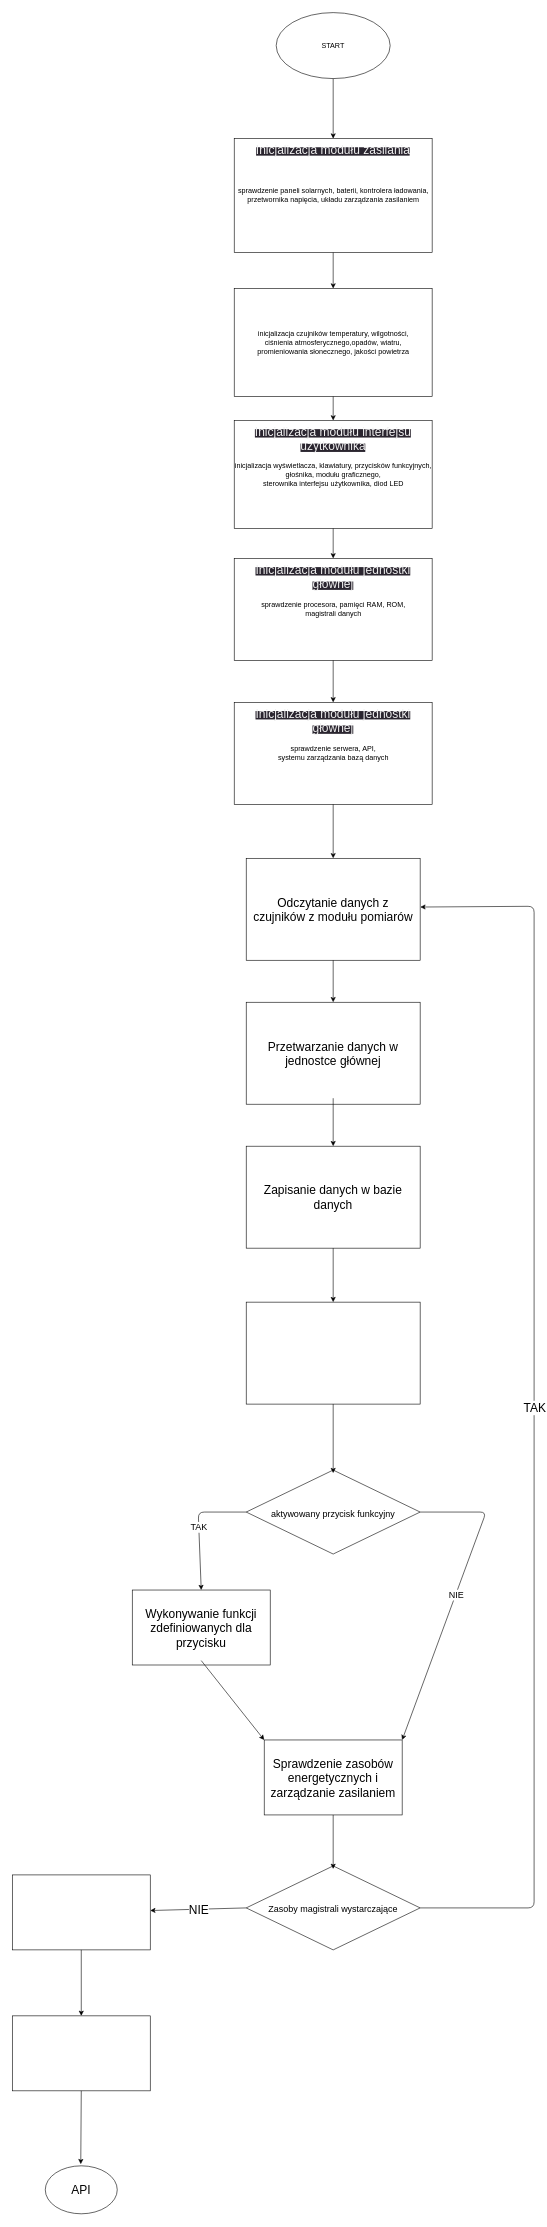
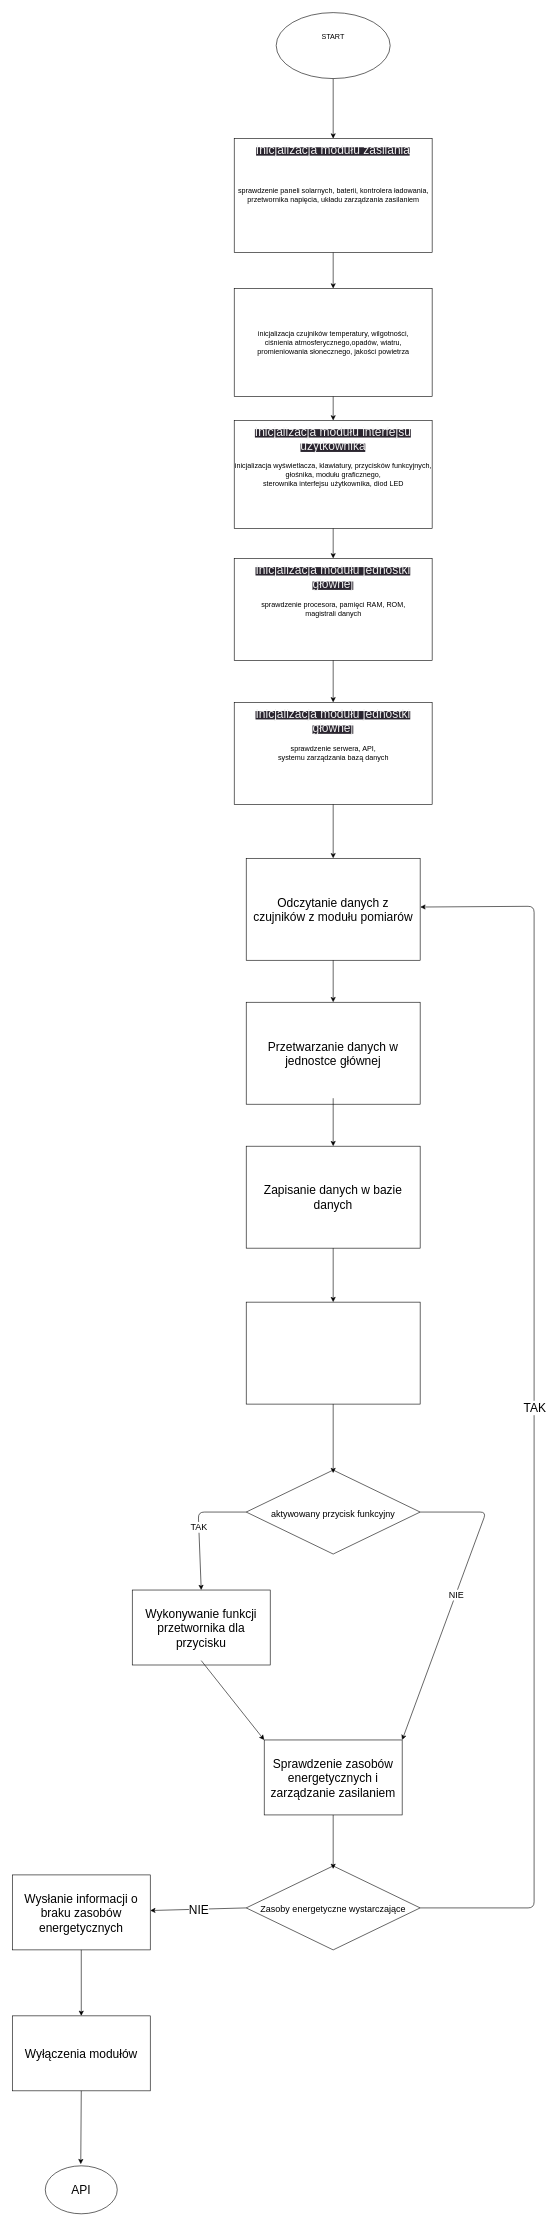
node "START": moved (333, 45) -> (333, 36)
node "Wykonywanie funkcji zdefiniowanych dla przycisku": label "Wykonywanie funkcji zdefiniowanych dla przycisku" -> "Wykonywanie funkcji przetwornika dla przycisku"
node "Zasoby magistrali wystarczające": label "Zasoby magistrali wystarczające" -> "Zasoby energetyczne wystarczające"
node "Wysłanie informacji o braku zasobów energetycznych": added
node "Wyłączenia modułów": added
